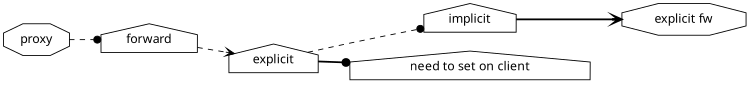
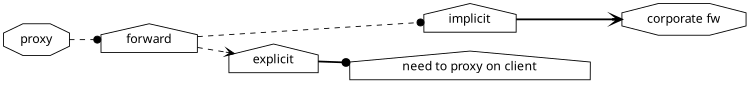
node "explicit fw": label "explicit fw" -> "corporate fw"
edge "explicit" -> "implicit": now "forward" -> "implicit"
node "need to set on client": label "need to set on client" -> "need to proxy on client"
